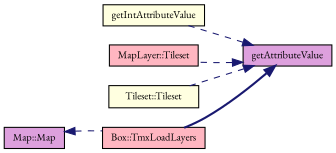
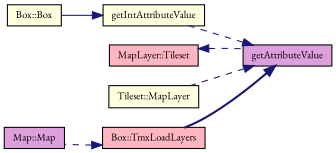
node "Box::Box": added
edge "MapLayer::Tileset" -> "getAttributeValue": reversed
node "Tileset::Tileset": label "Tileset::Tileset" -> "Tileset::MapLayer"
edge "Box::TmxLoadLayers" -> "Map::Map": reversed
